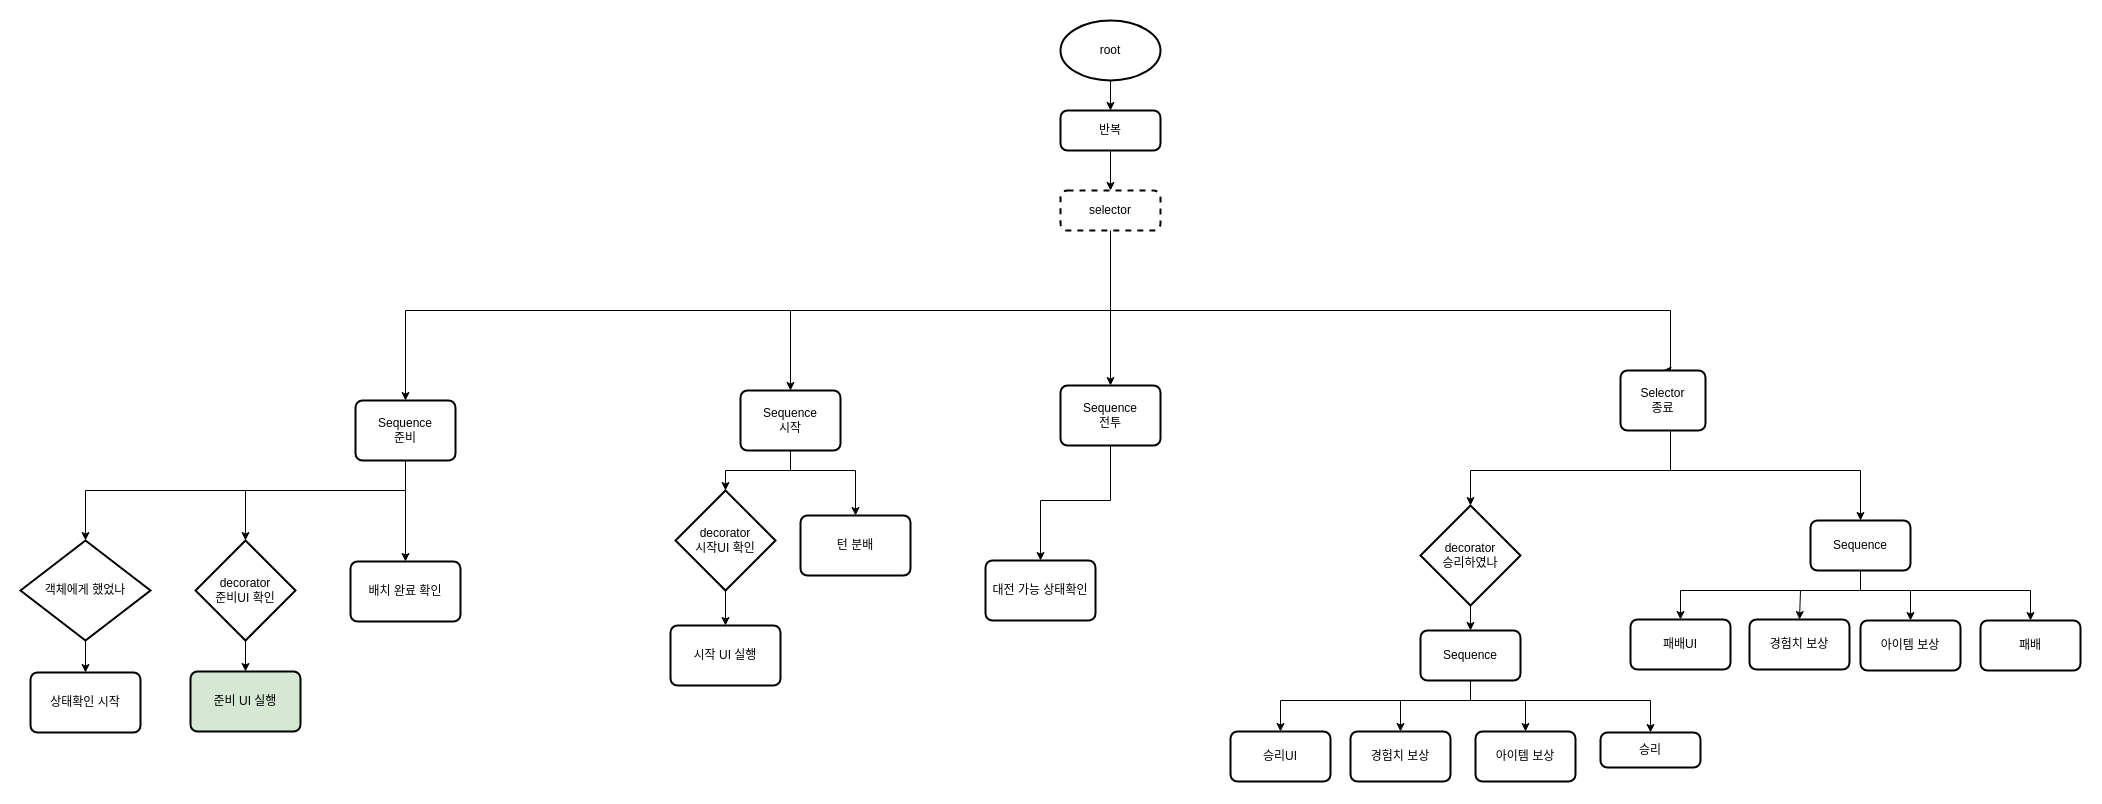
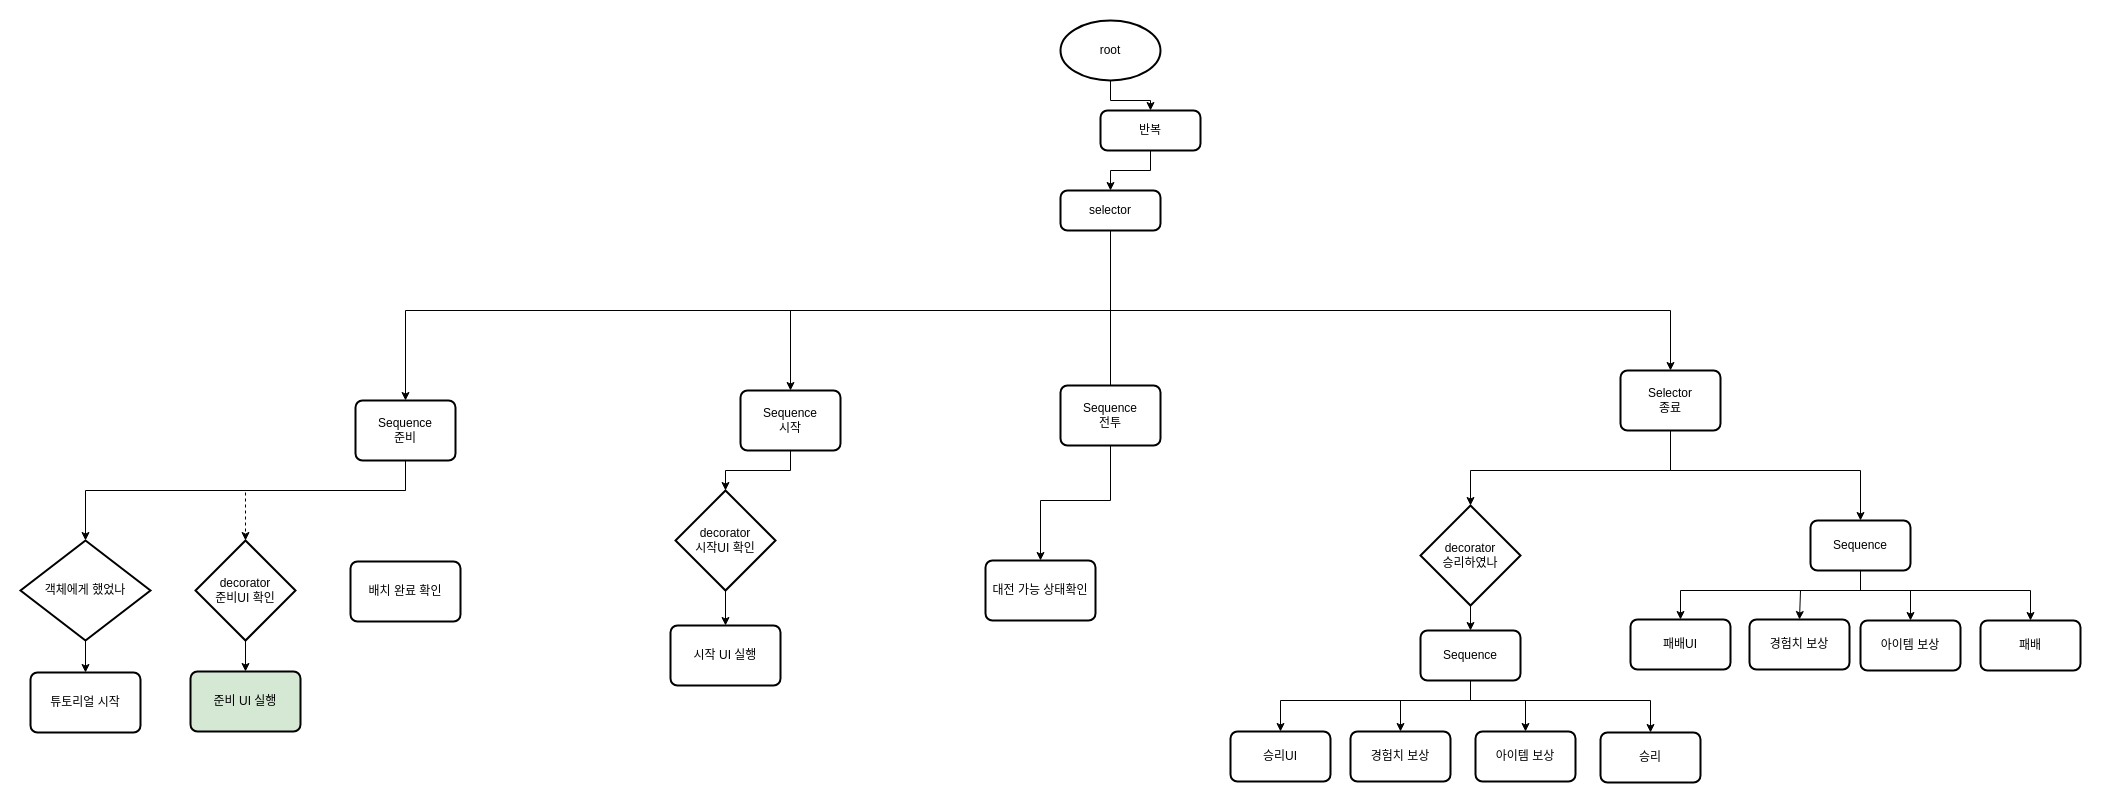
node "반복": moved (1111, 131) -> (1151, 131)
node "selector": style dashed -> solid
edge "selector" -> "Sequence 전투": arrowhead classic -> none
node "Selector 종료": size 85x60 -> 100x60
edge "Sequence 시작" -> "턴 분배": removed
edge "Sequence 준비" -> "decorator 준비UI 확인": style solid -> dashed
edge "Sequence 준비" -> "배치 완료 확인": removed
node "턴 분배": removed
node "상태확인 시작": label "상태확인 시작" -> "튜토리얼 시작"
node "승리": size 100x35 -> 100x50
